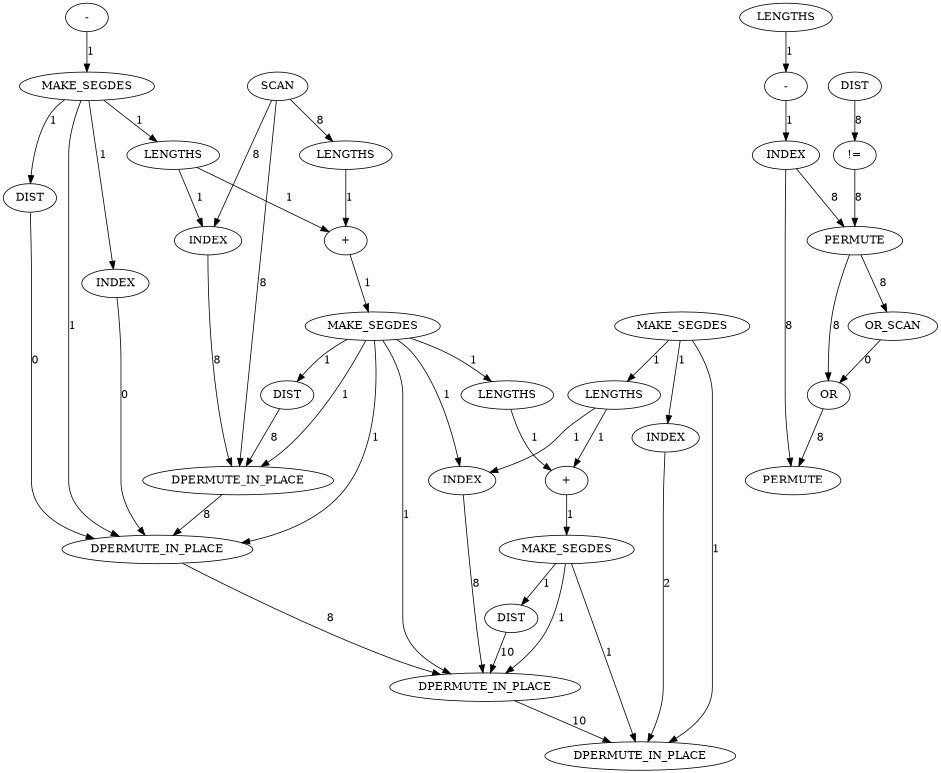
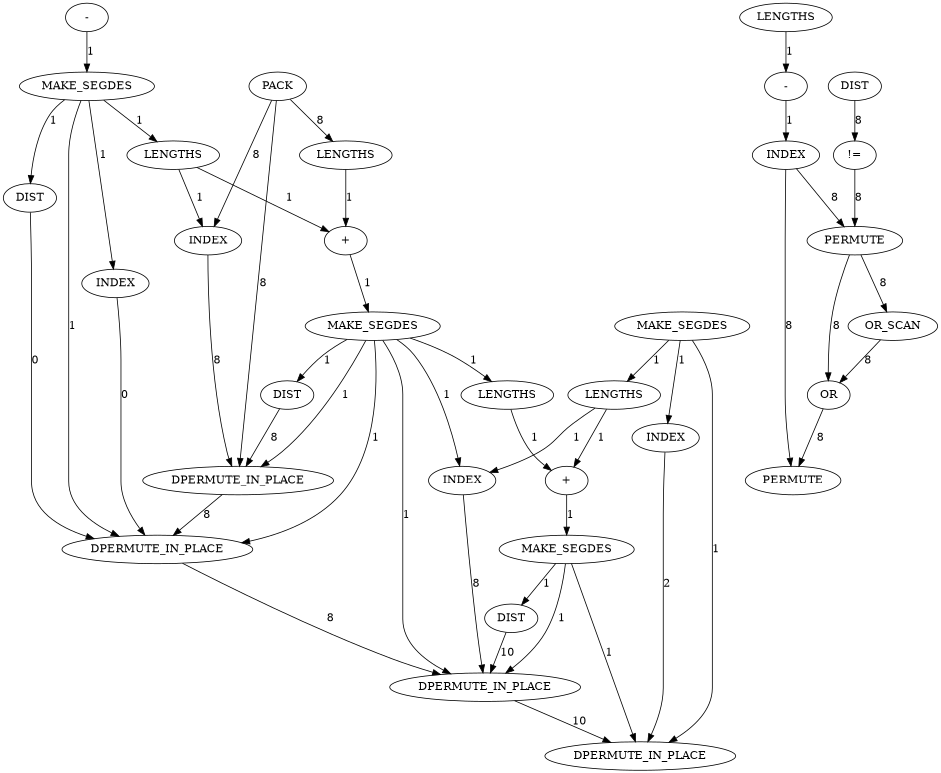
node "SCAN": label "SCAN" -> "PACK"
edge "OR_SCAN" -> "OR": label "0" -> "8"
